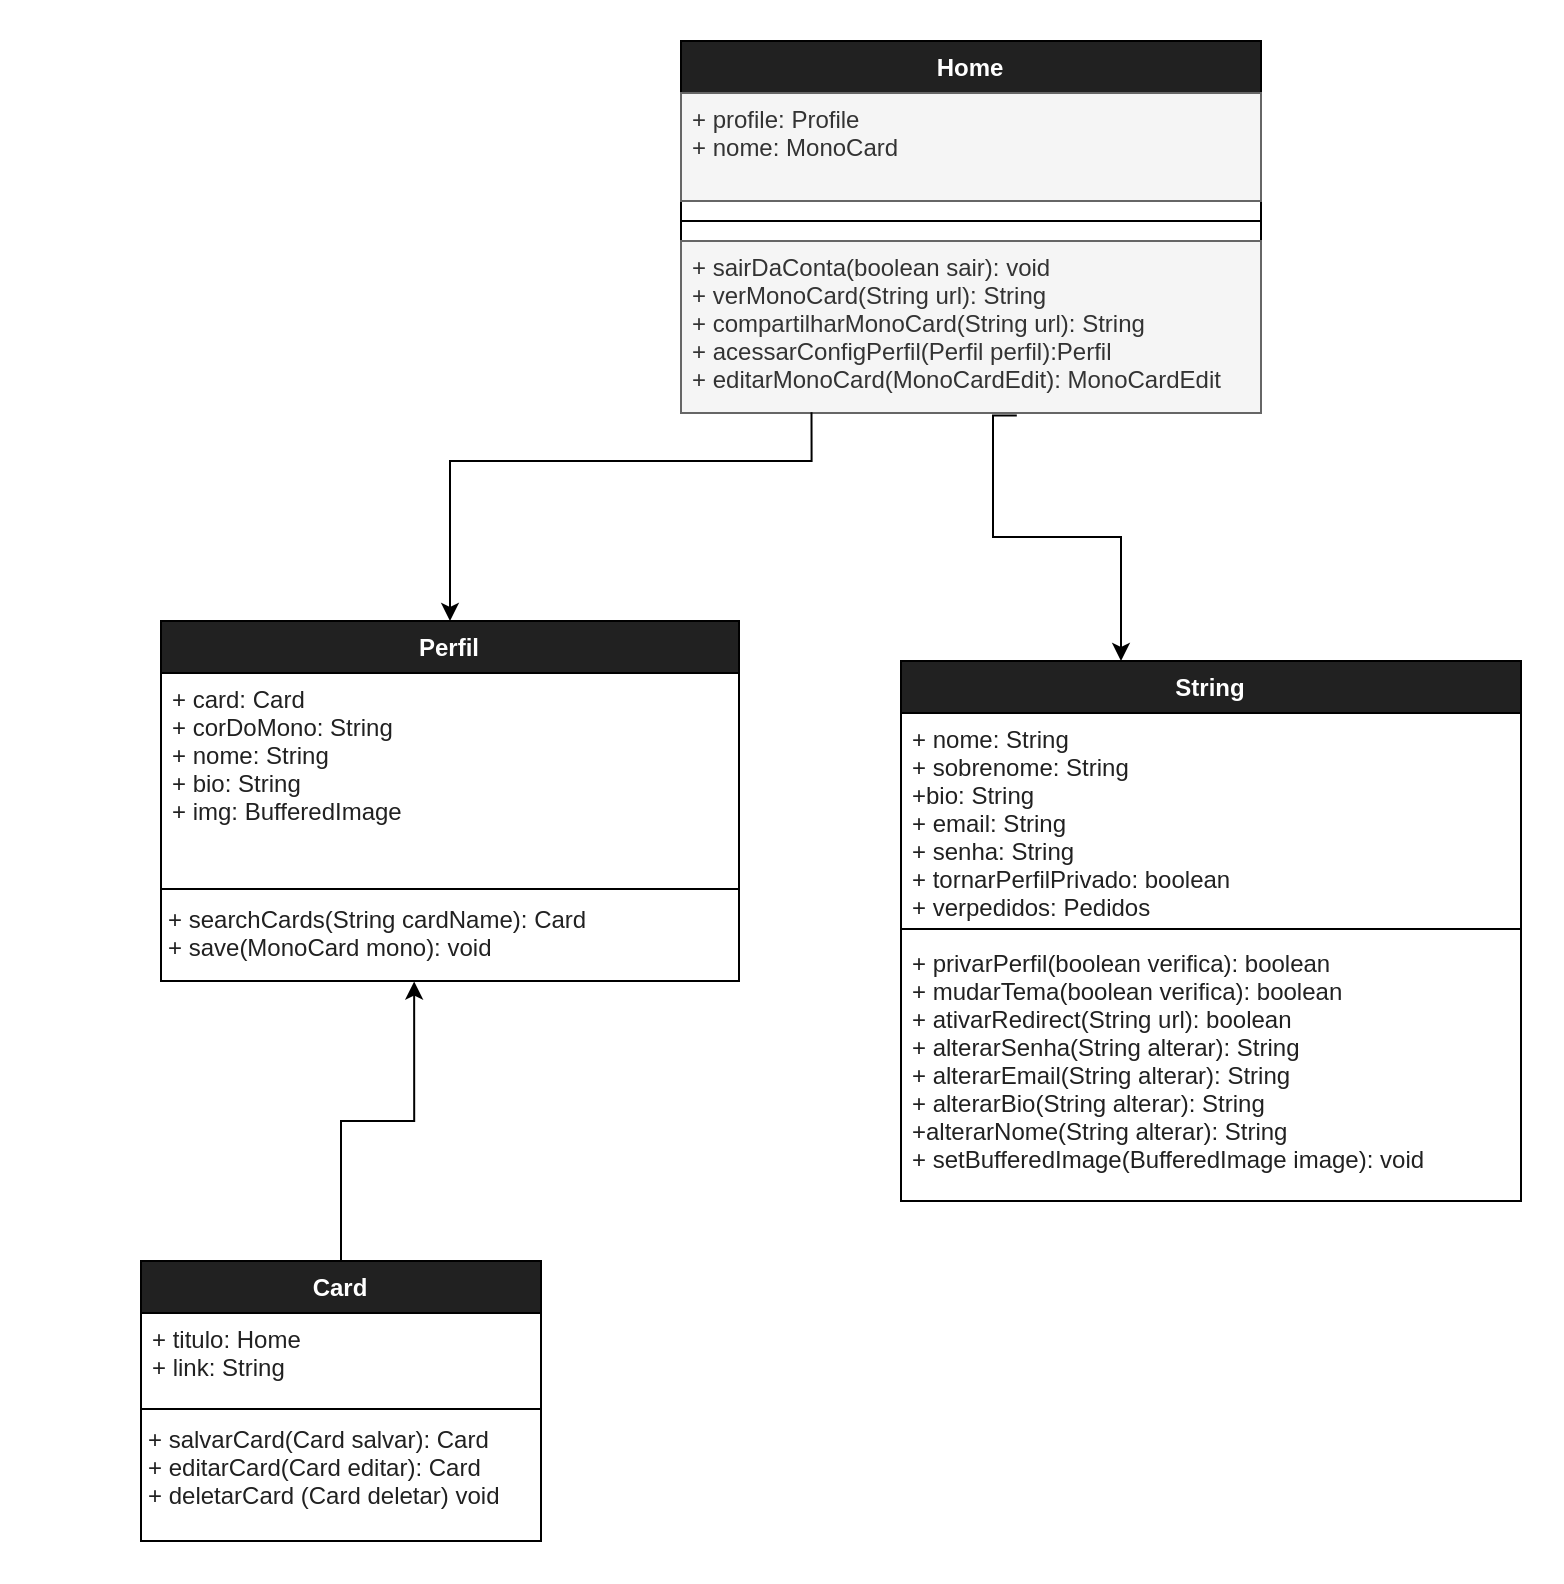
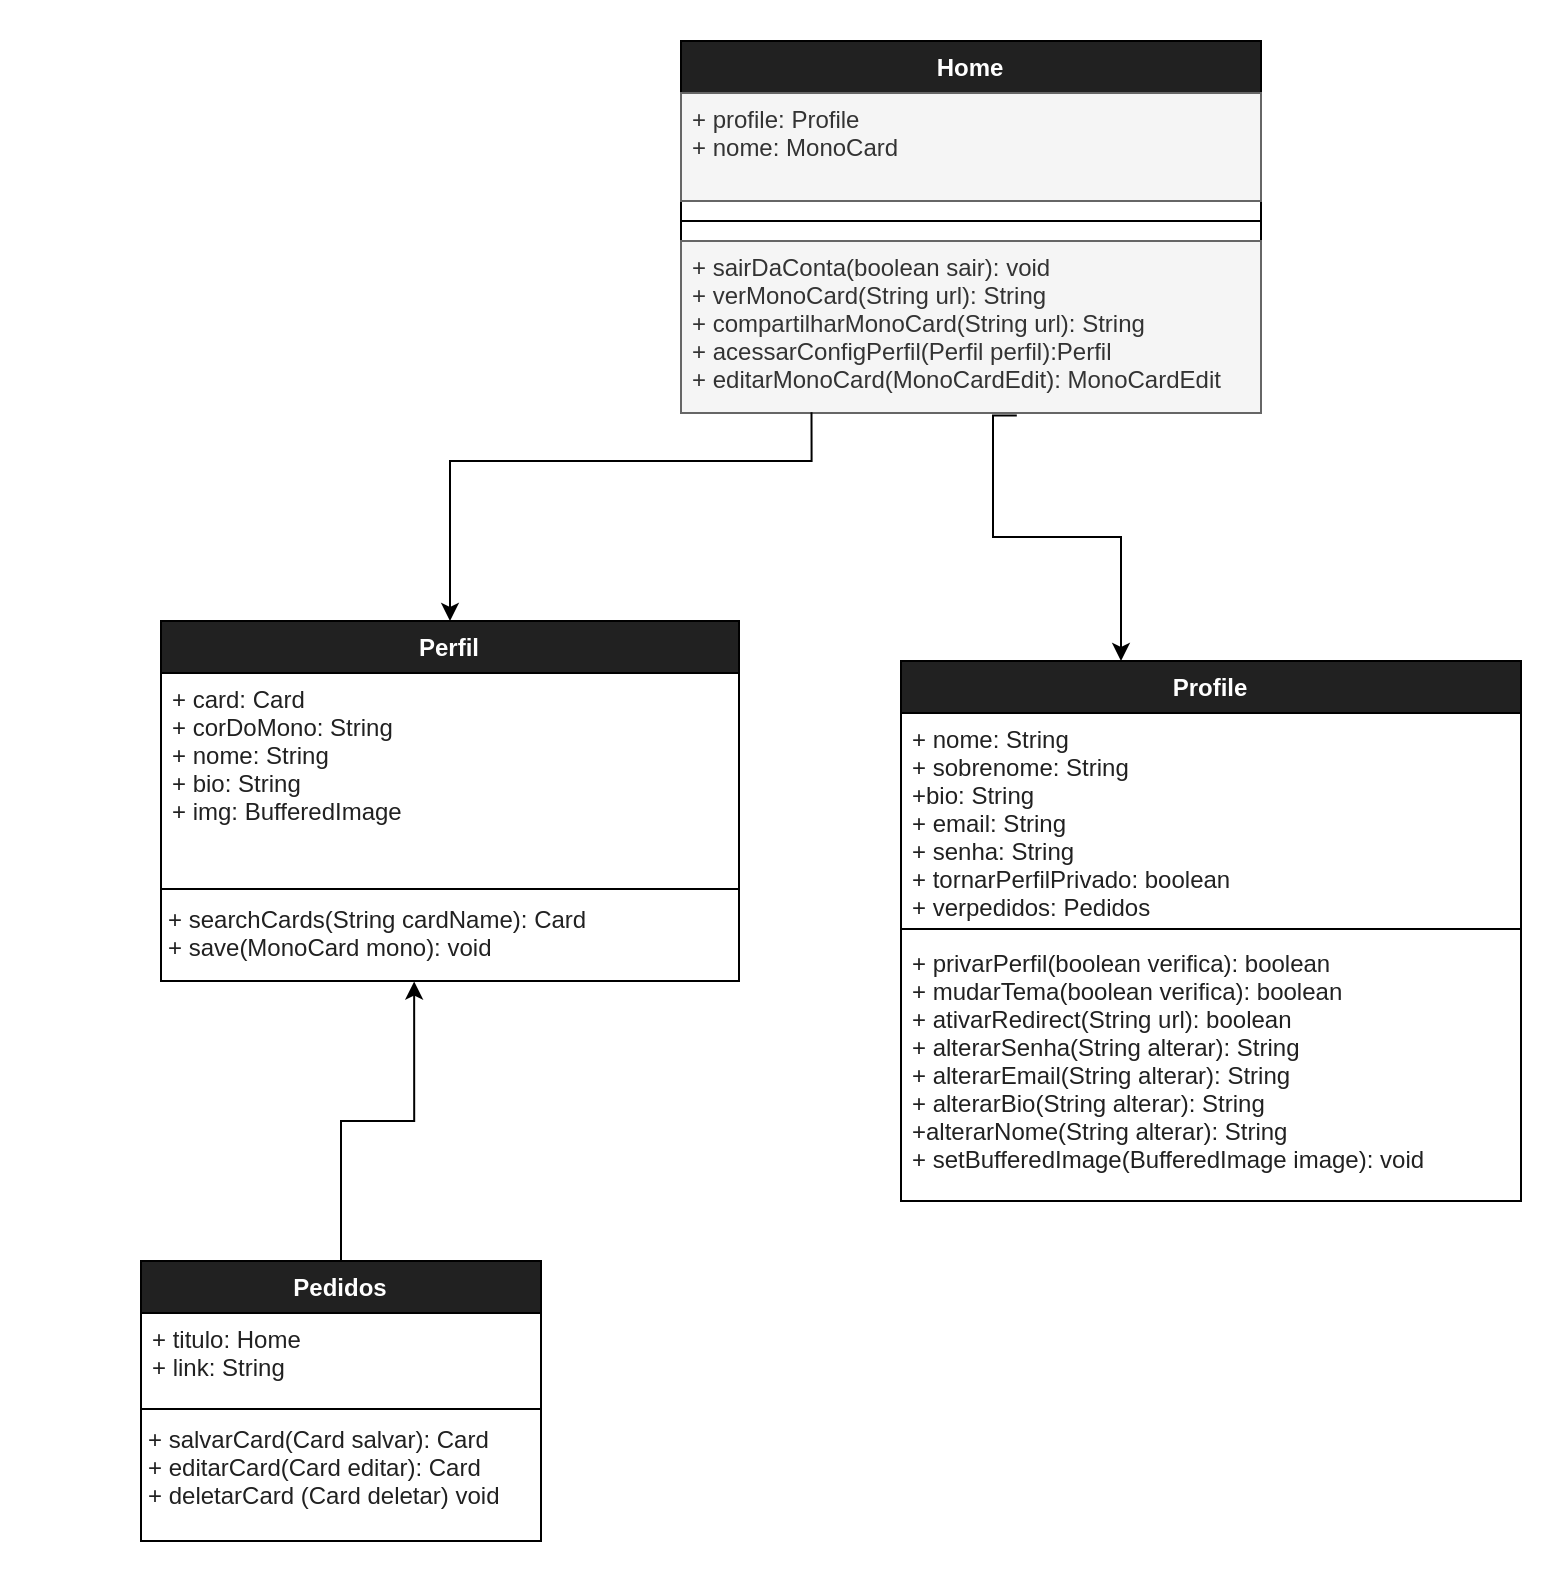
node "String": label "String" -> "Profile"
node "Card": label "Card" -> "Pedidos"
